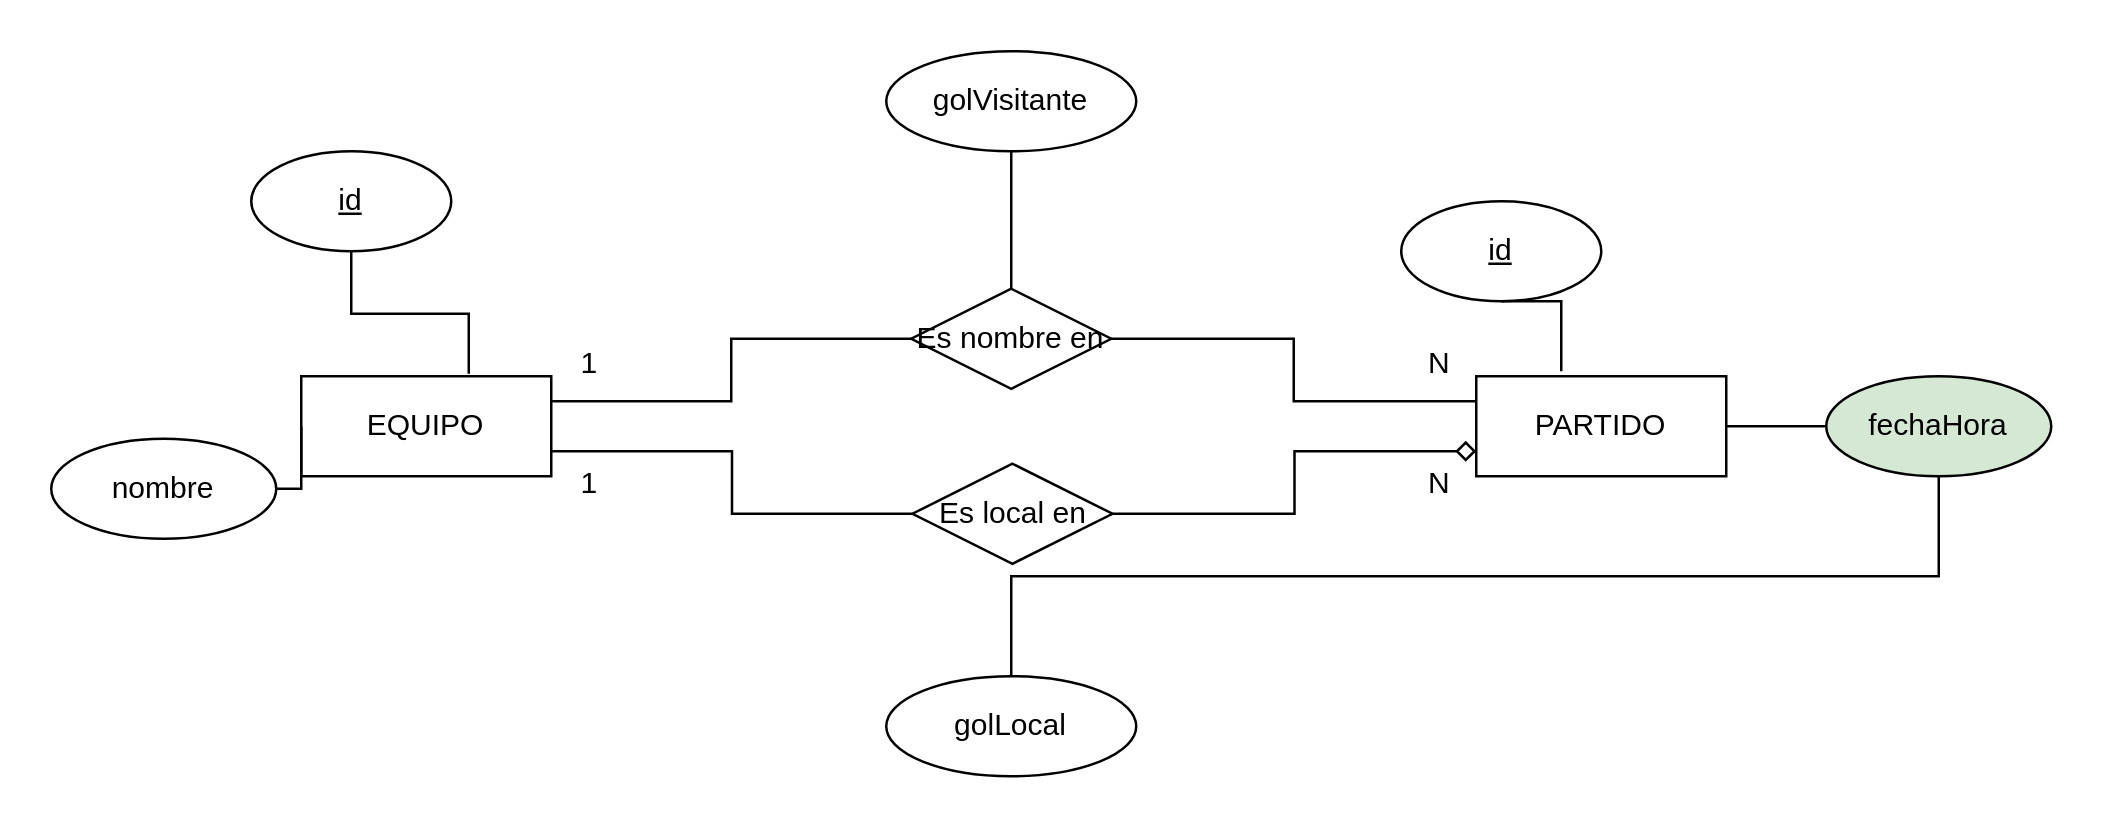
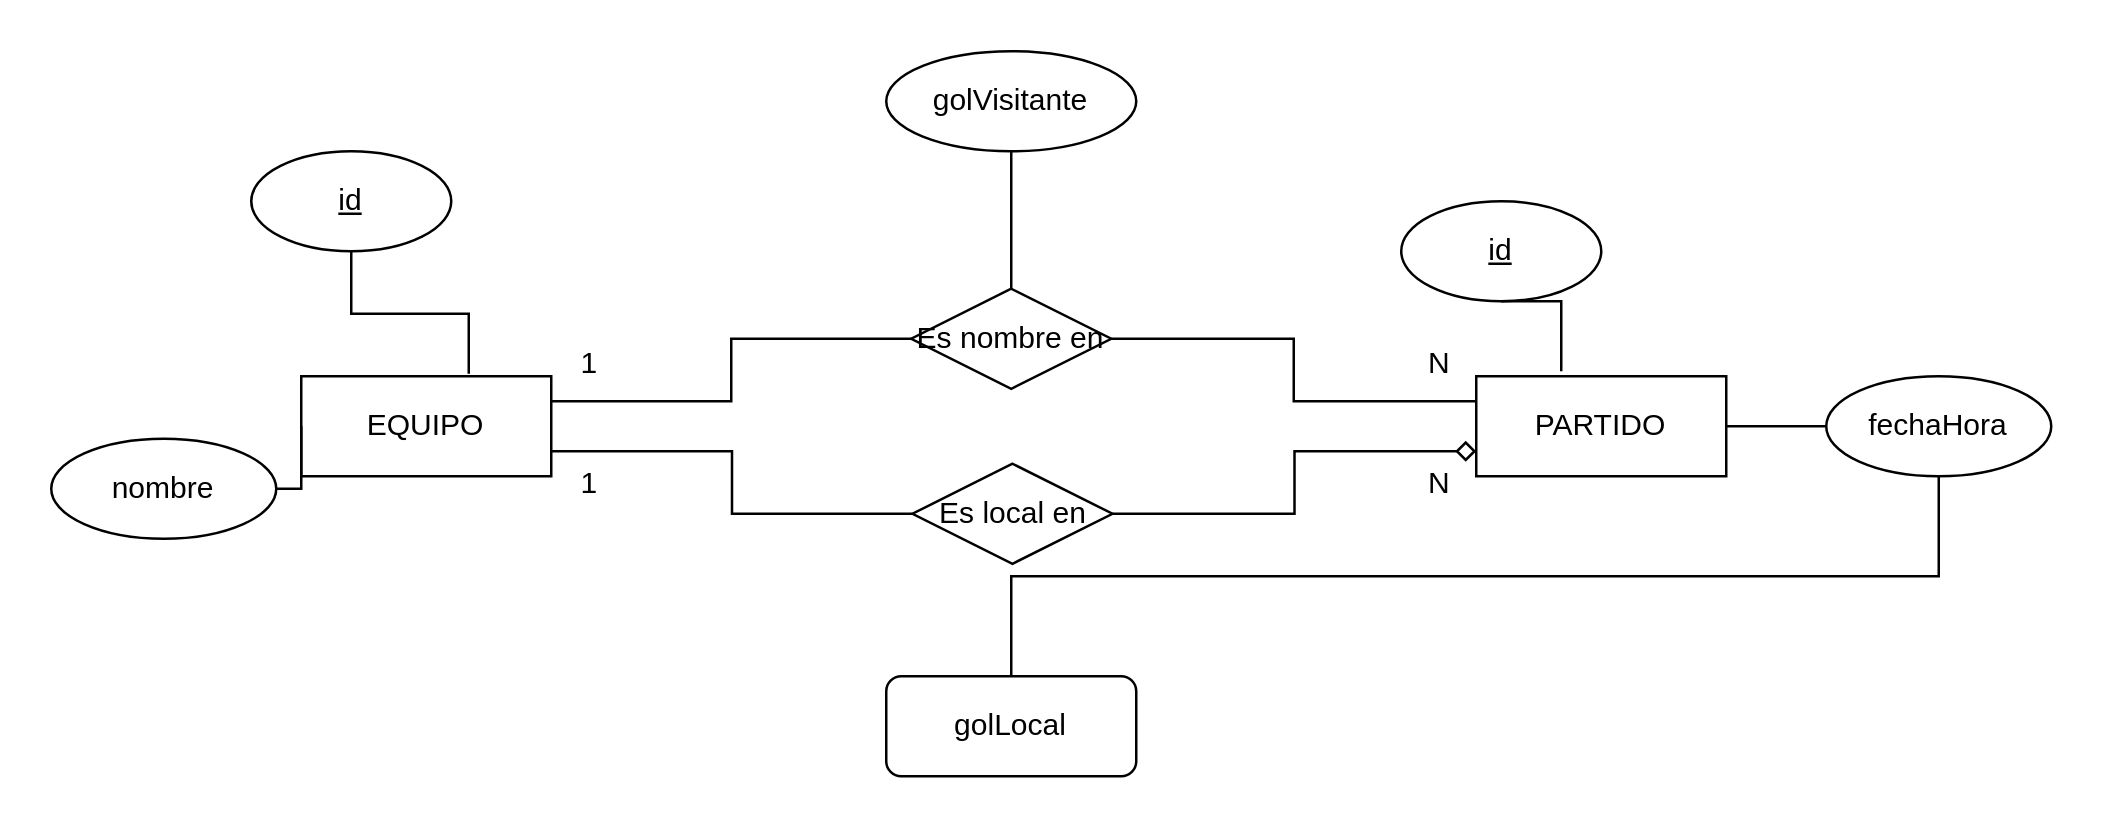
node "fechaHora": fillcolor #d5e8d4 -> #ffffff
node "golLocal": shape ellipse -> rounded rectangle
